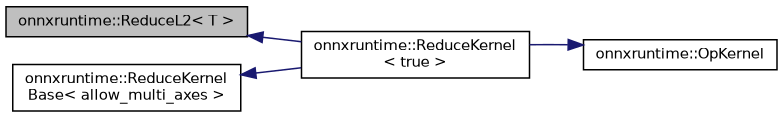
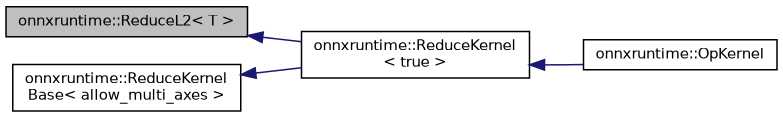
edge "onnxruntime::ReduceKernel < true >" -> "onnxruntime::OpKernel": reversed
